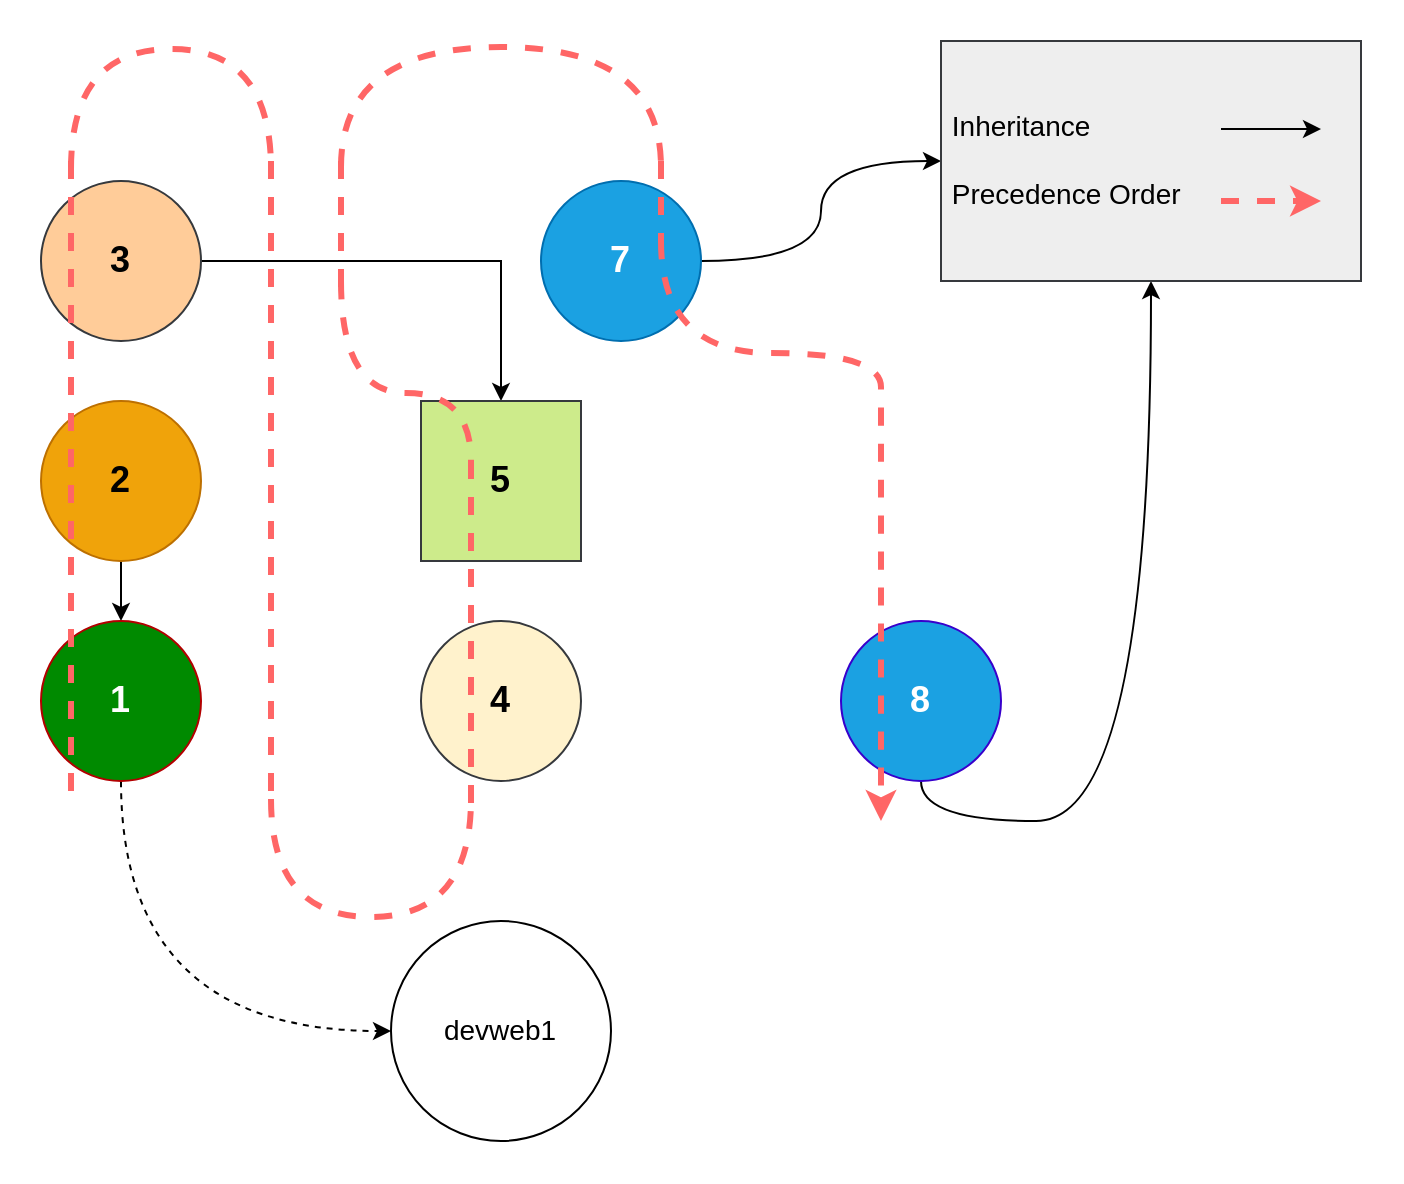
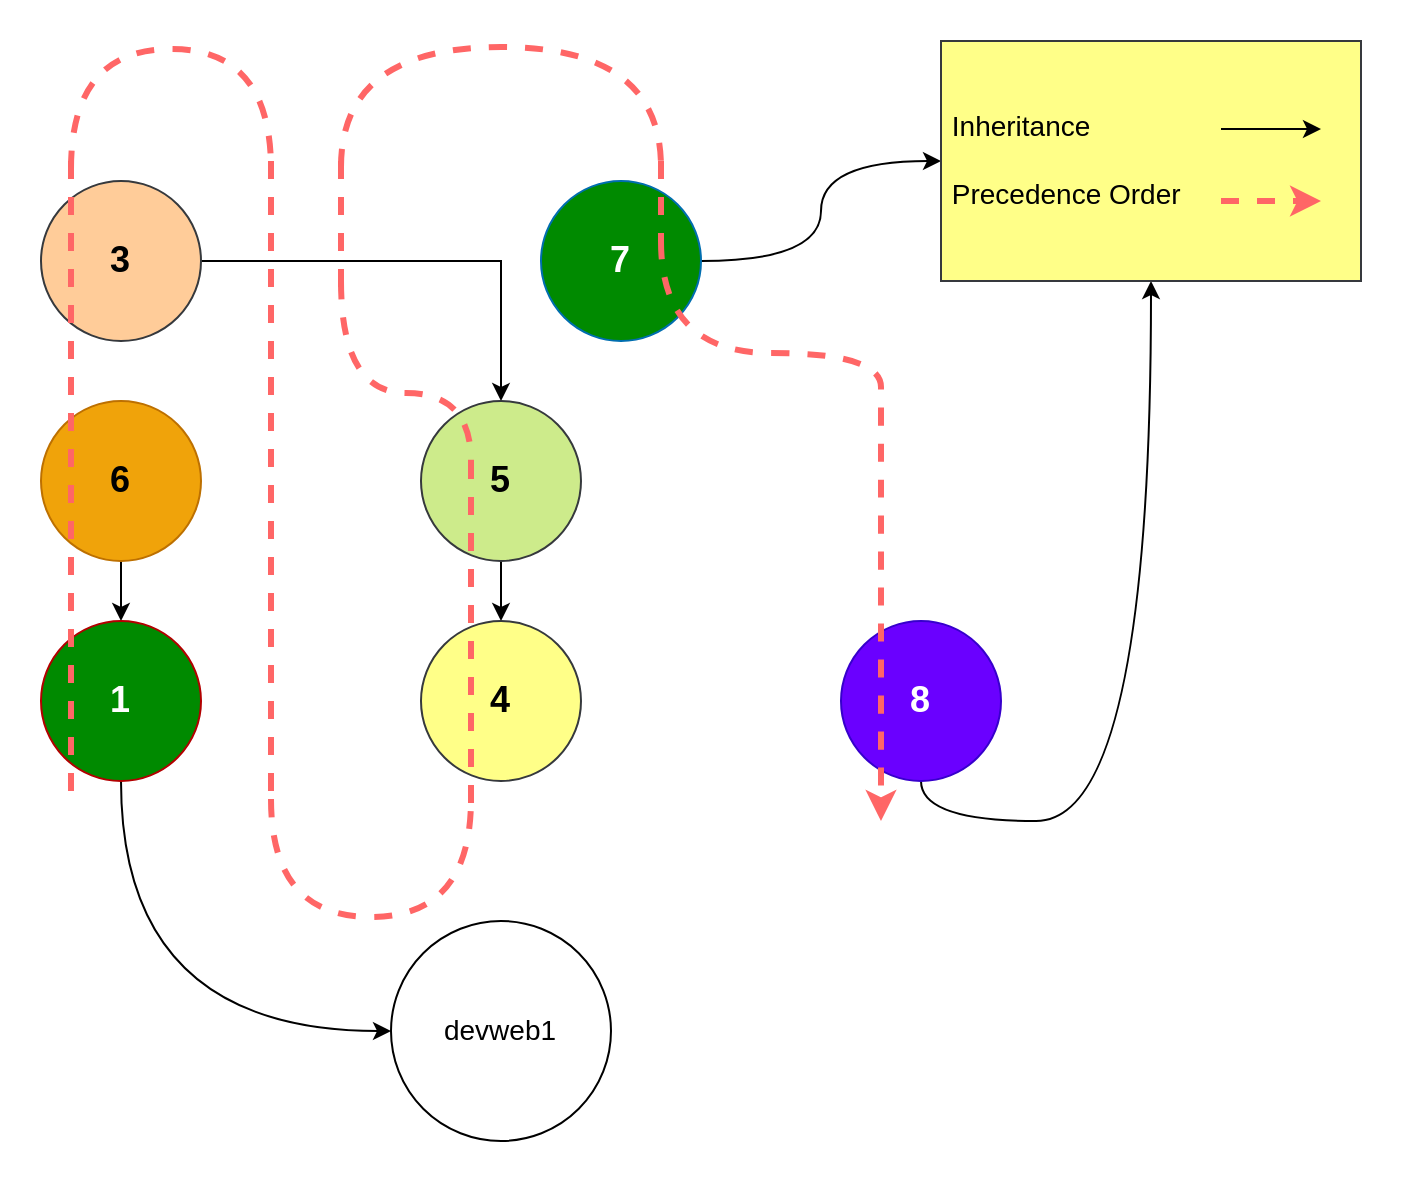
node "Inheritance Precedence Order": fillcolor #eeeeee -> #ffff88
node "7": fillcolor #1ba1e2 -> #008a00
node "2": label "2" -> "6"
node "5": shape rectangle -> ellipse
edge "5" -> "4": added
node "4": fillcolor #fff2cc -> #ffff88
node "8": fillcolor #1ba1e2 -> #6a00ff
edge "1" -> "devweb1": style dashed -> solid
